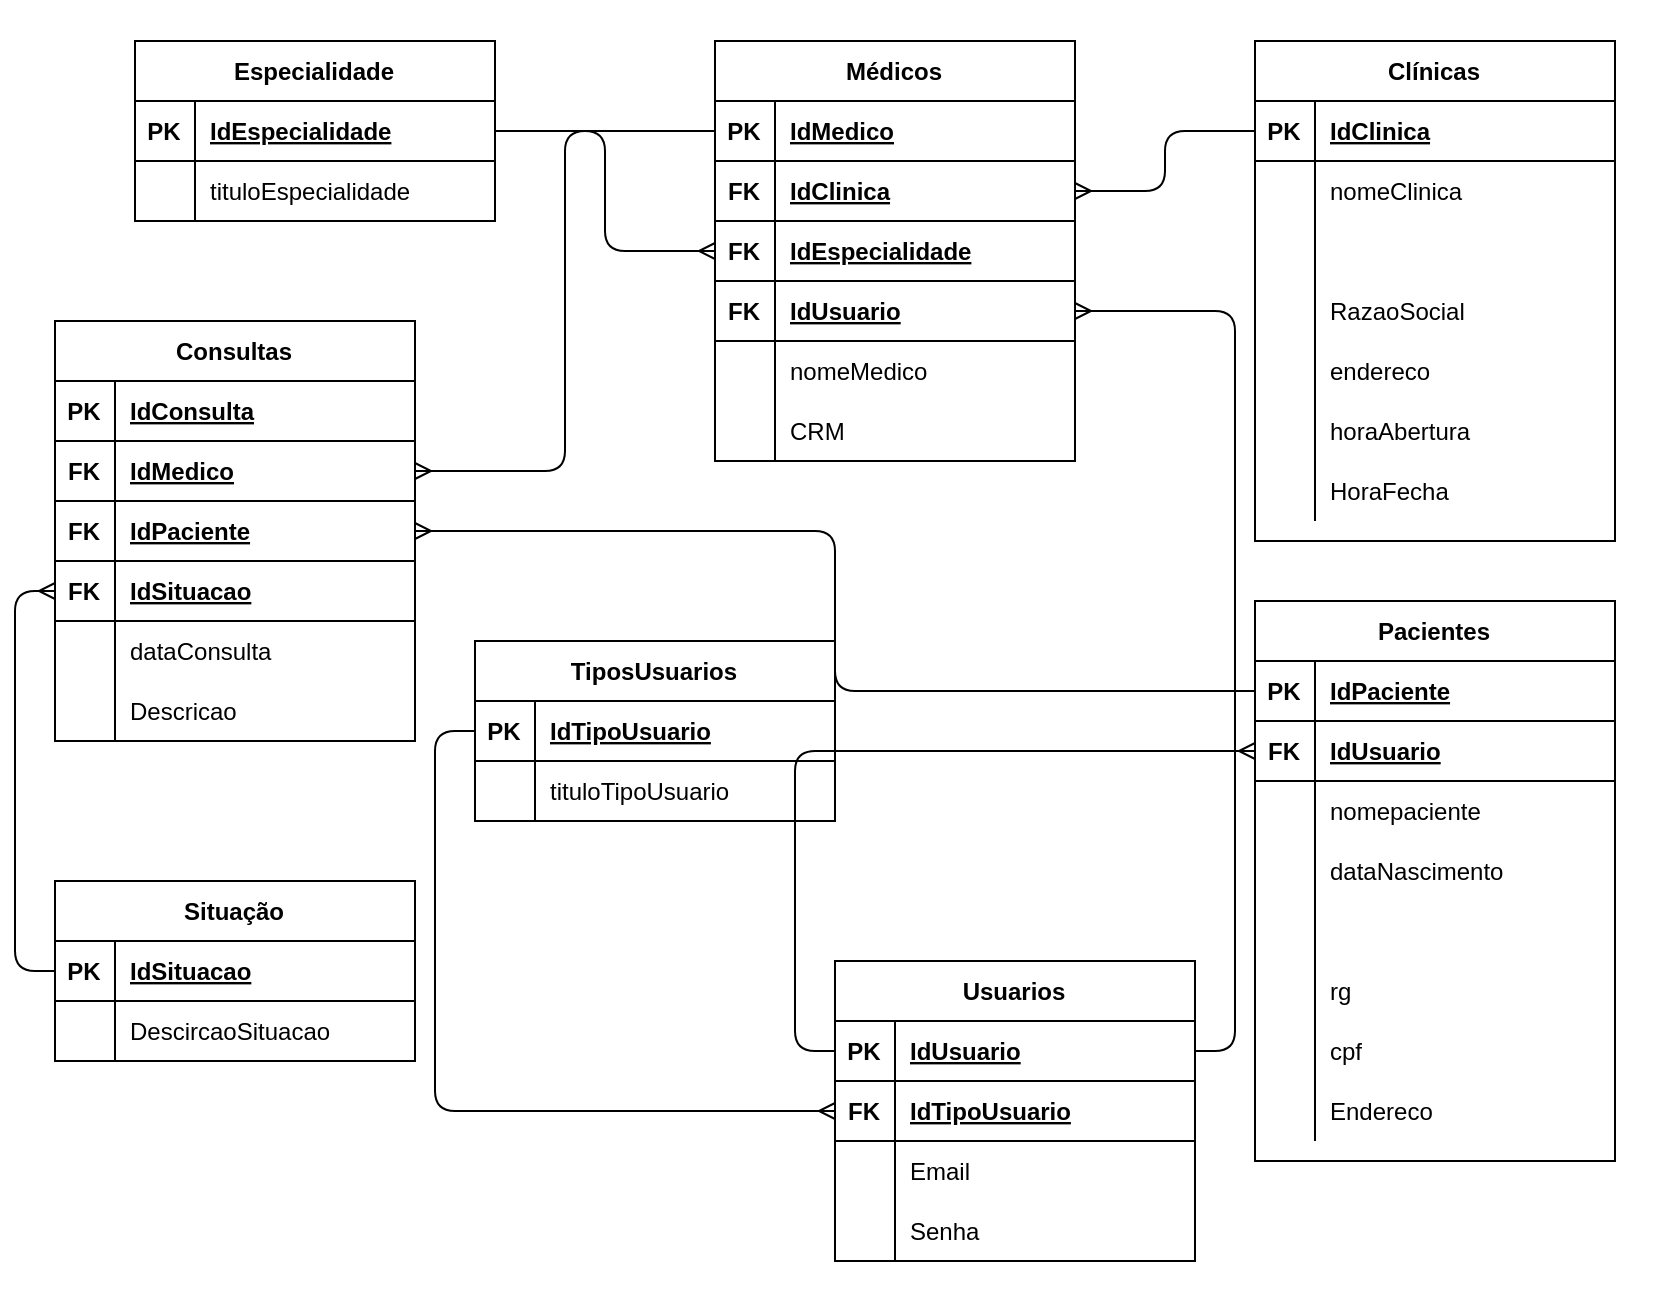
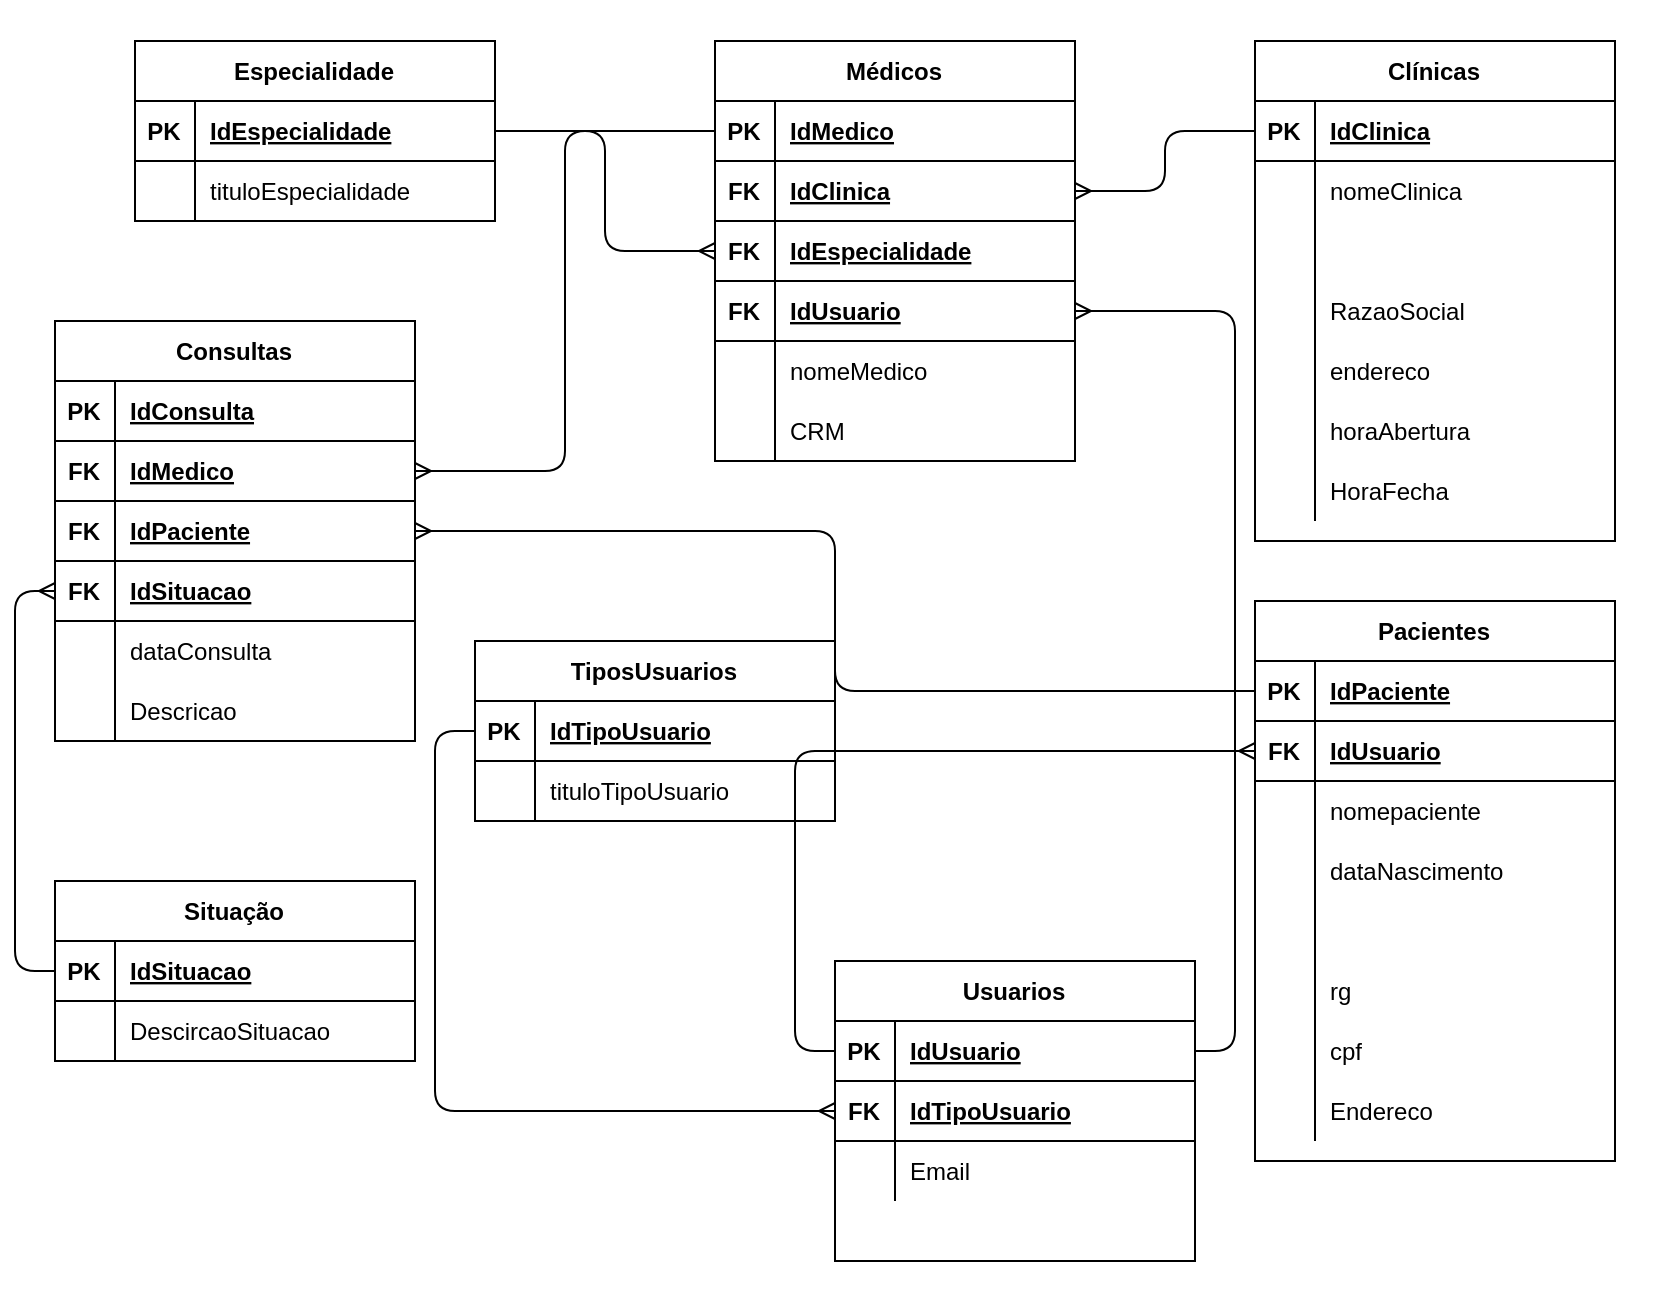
node "Senha": removed
